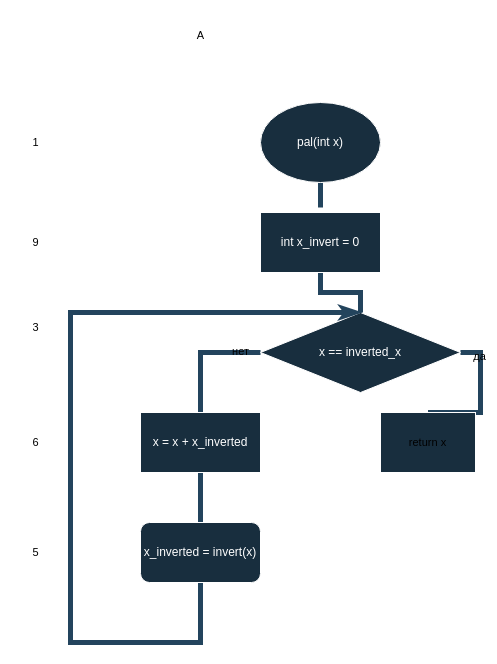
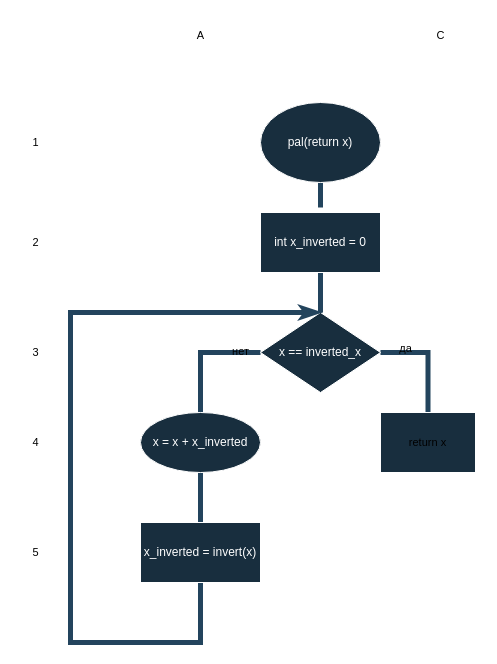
node "C": added
node "pal(int x)": label "pal(int x)" -> "pal(return x)"
node "9": label "9" -> "2"
node "int x_invert = 0": label "int x_invert = 0" -> "int x_inverted = 0"
node "3": moved (36, 328) -> (36, 353)
node "x == inverted_x": size 200x80 -> 120x80
node "6": label "6" -> "4"
node "x = x + x_inverted": shape rectangle -> ellipse
node "x_inverted = invert(x)": shape rounded rectangle -> rectangle
